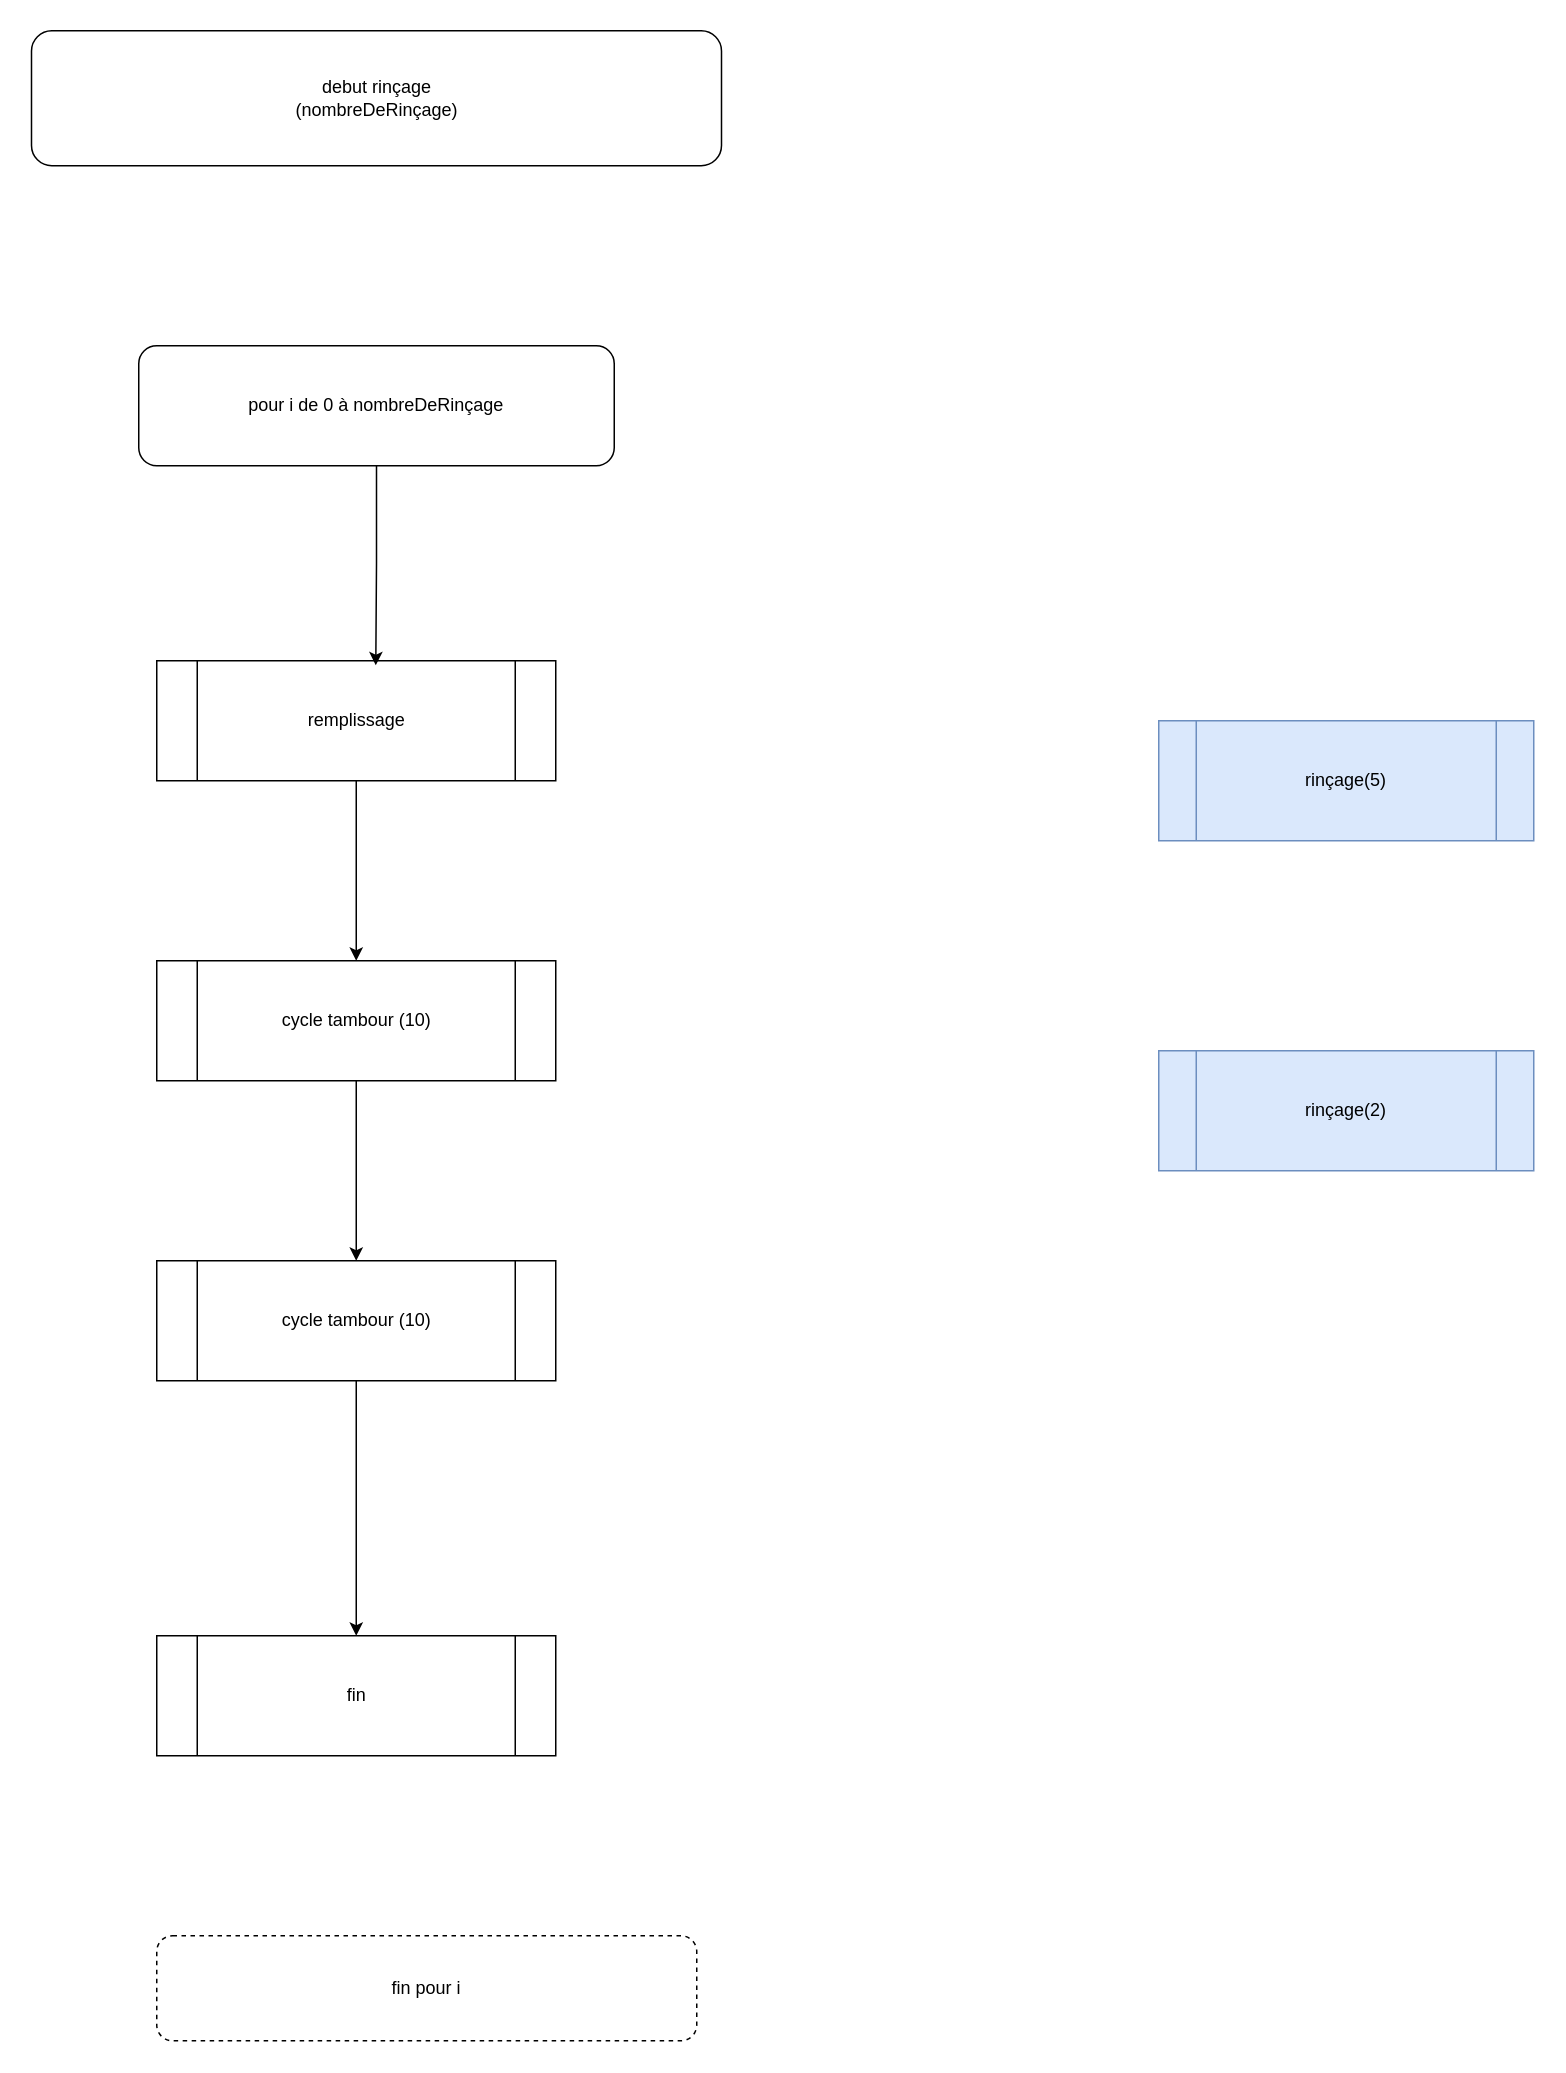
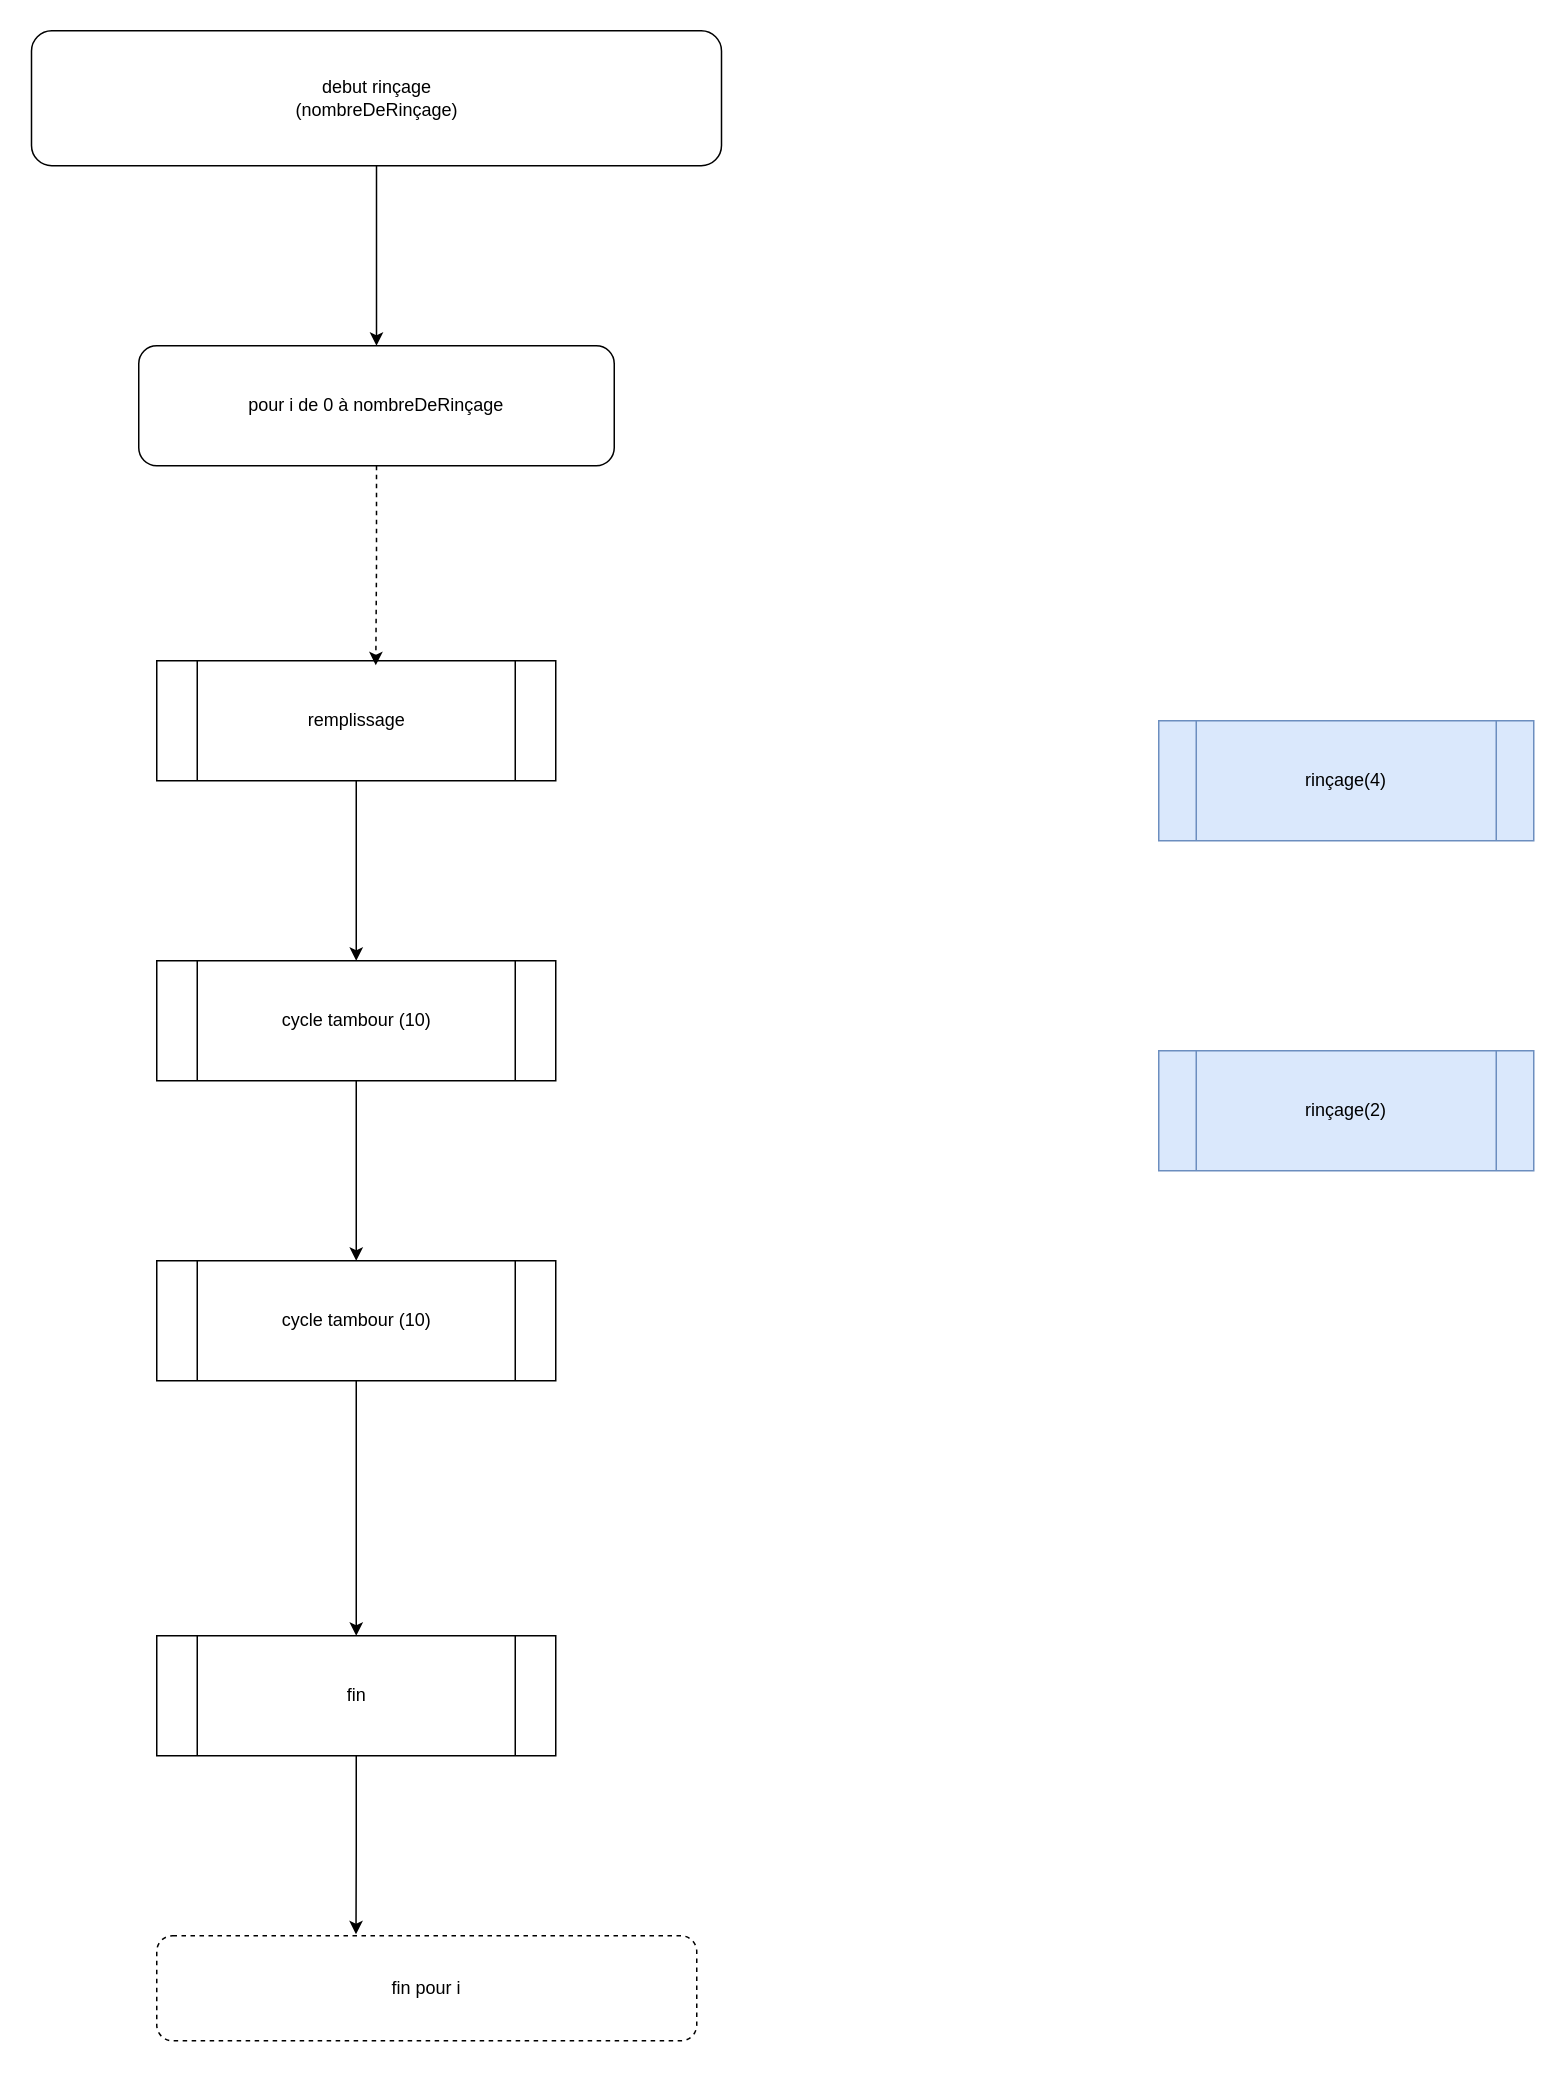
edge "debut rinçage (nombreDeRinçage)" -> "pour i de 0 à nombreDeRinçage": added
edge "pour i de 0 à nombreDeRinçage" -> "remplissage": style solid -> dashed
node "rinçage(5)": label "rinçage(5)" -> "rinçage(4)"
edge "fin" -> "fin pour i": added
